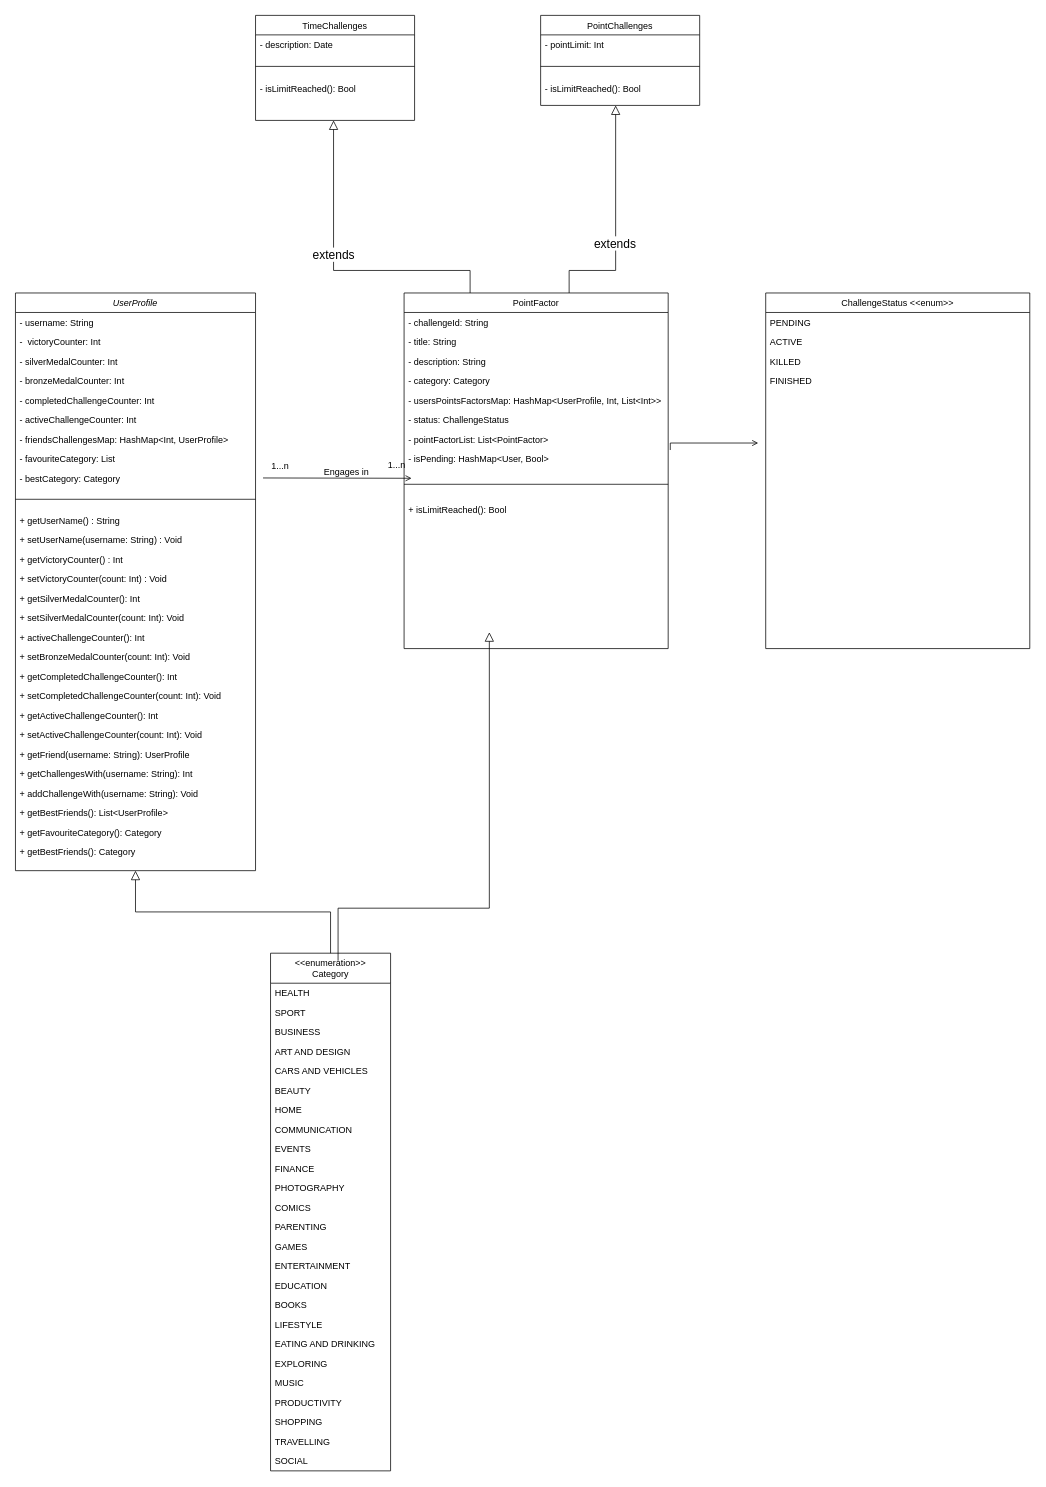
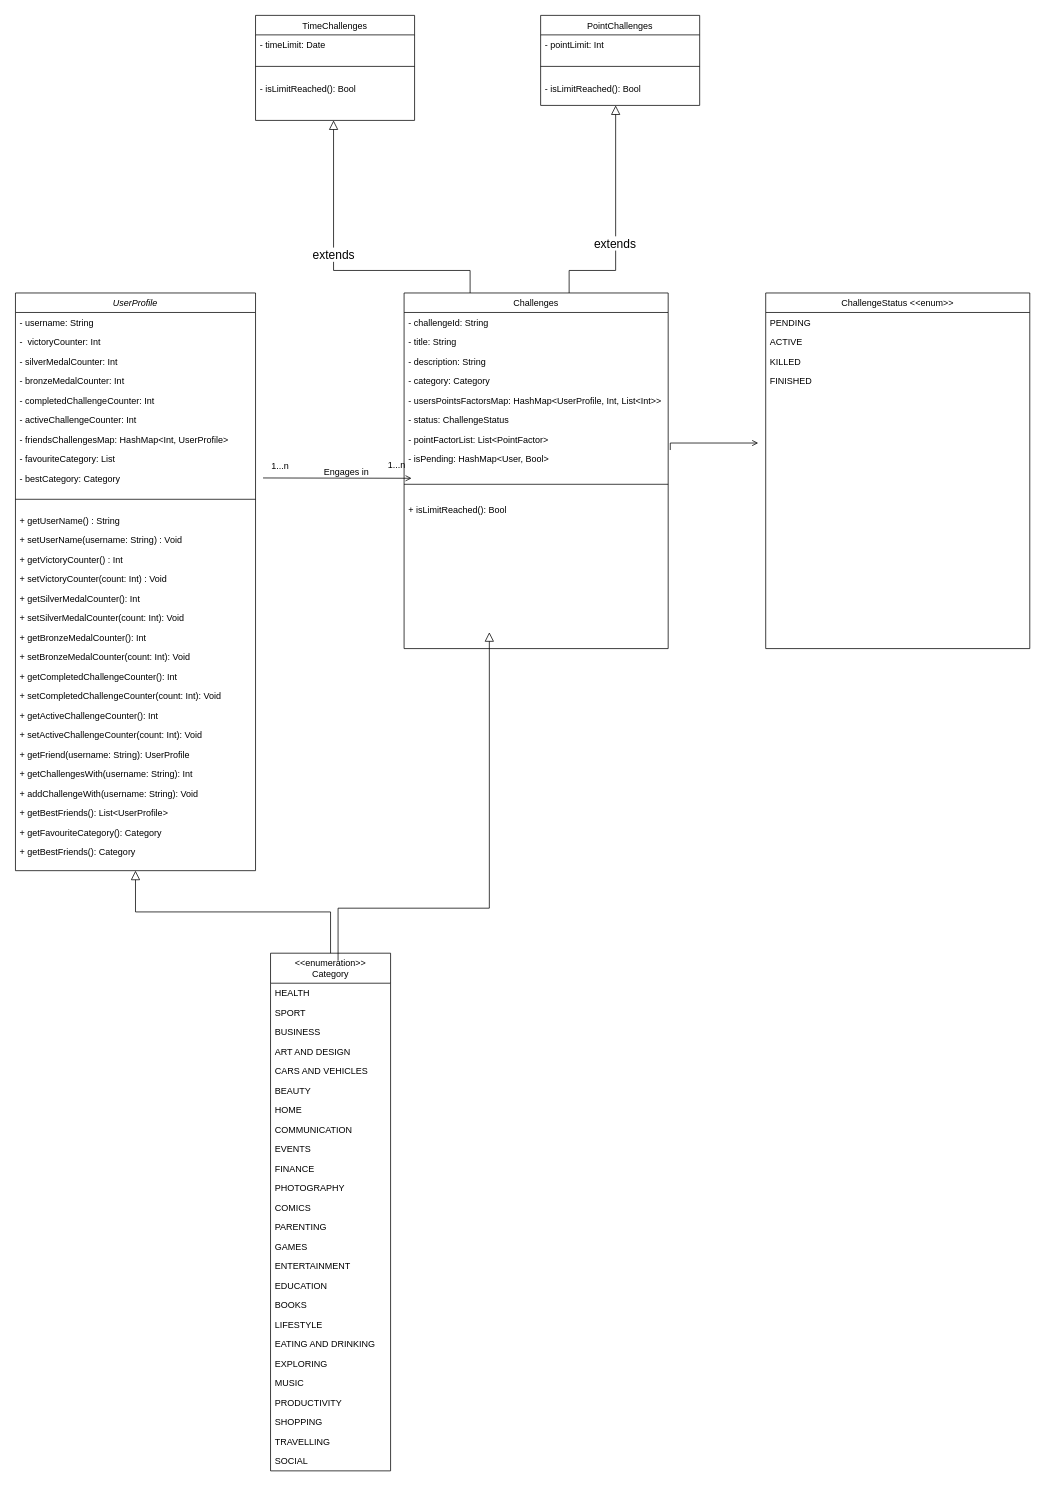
node "- description: Date": label "- description: Date" -> "- timeLimit: Date"
node "PointFactor": label "PointFactor" -> "Challenges"
node "+ activeChallengeCounter(): Int": label "+ activeChallengeCounter(): Int" -> "+ getBronzeMedalCounter(): Int"
